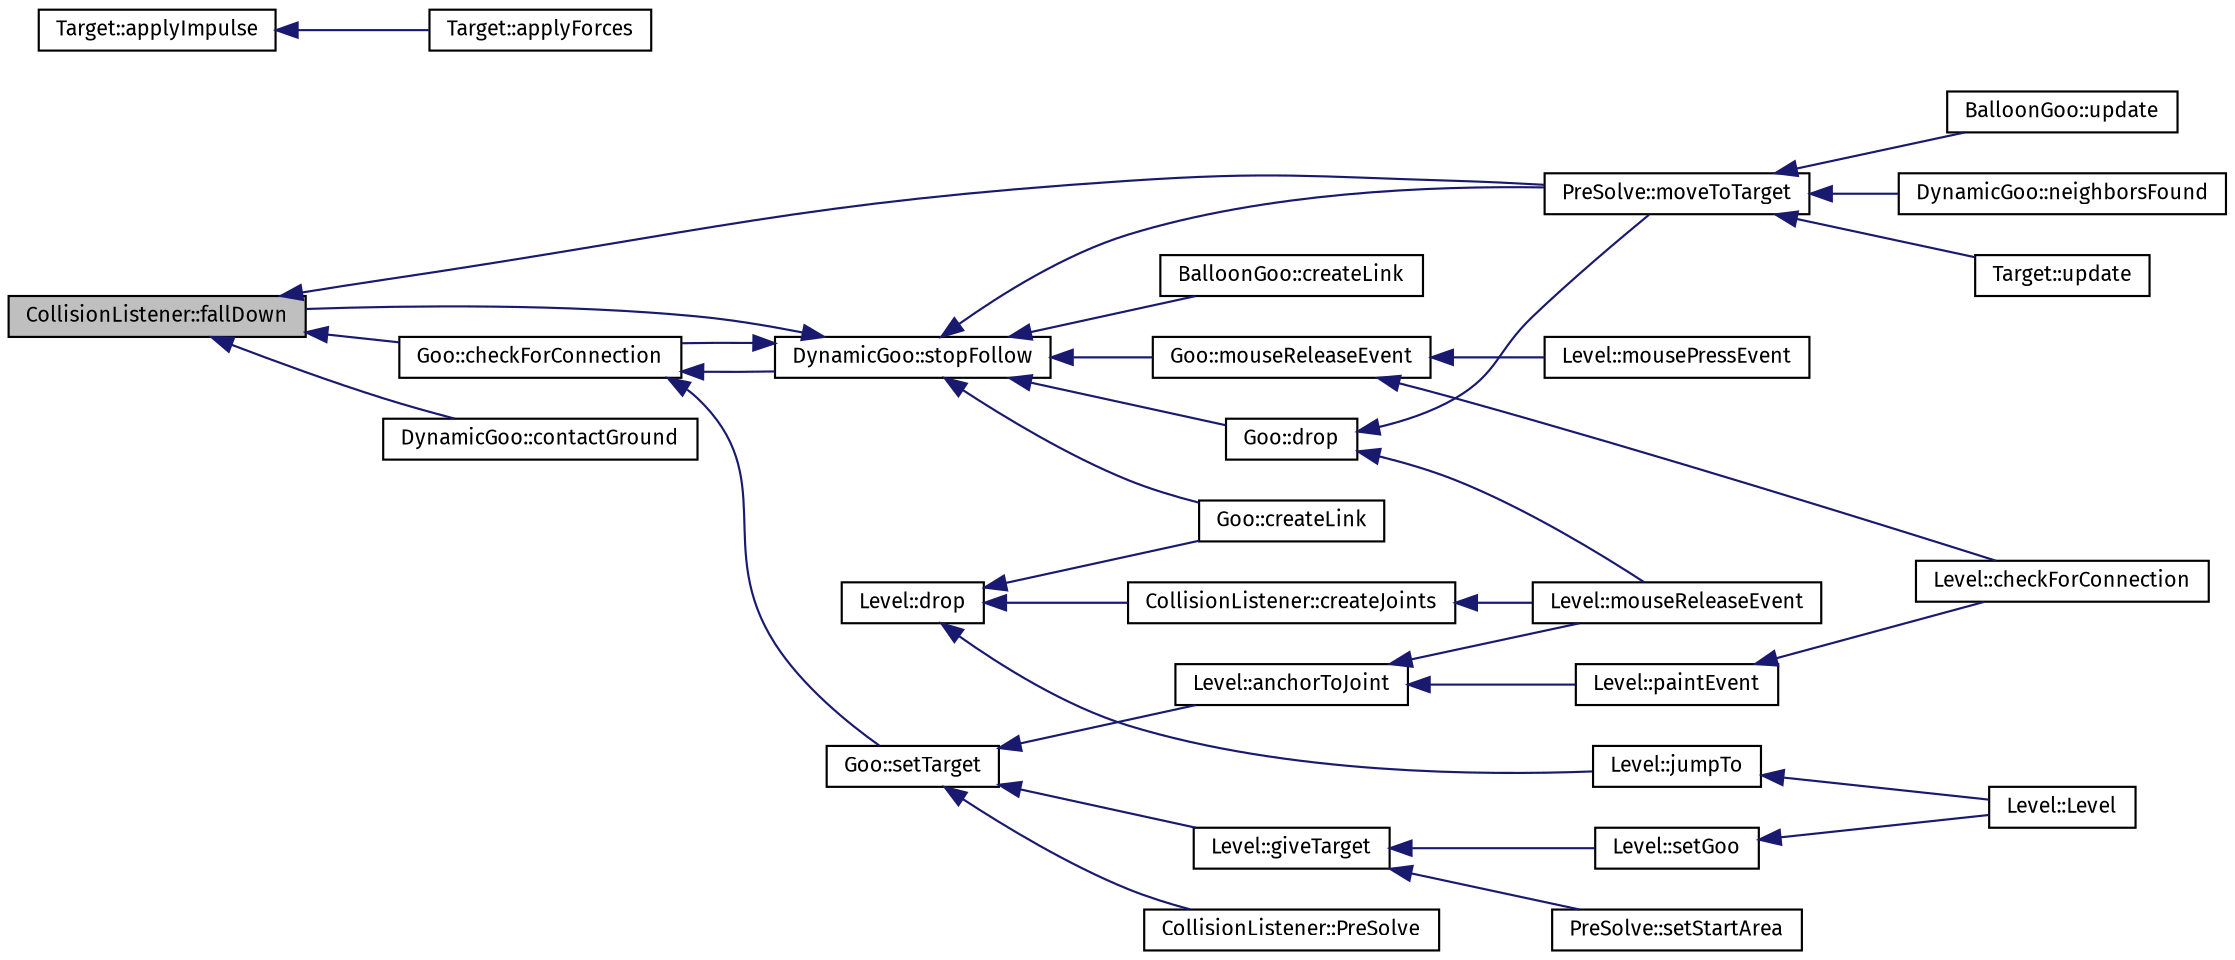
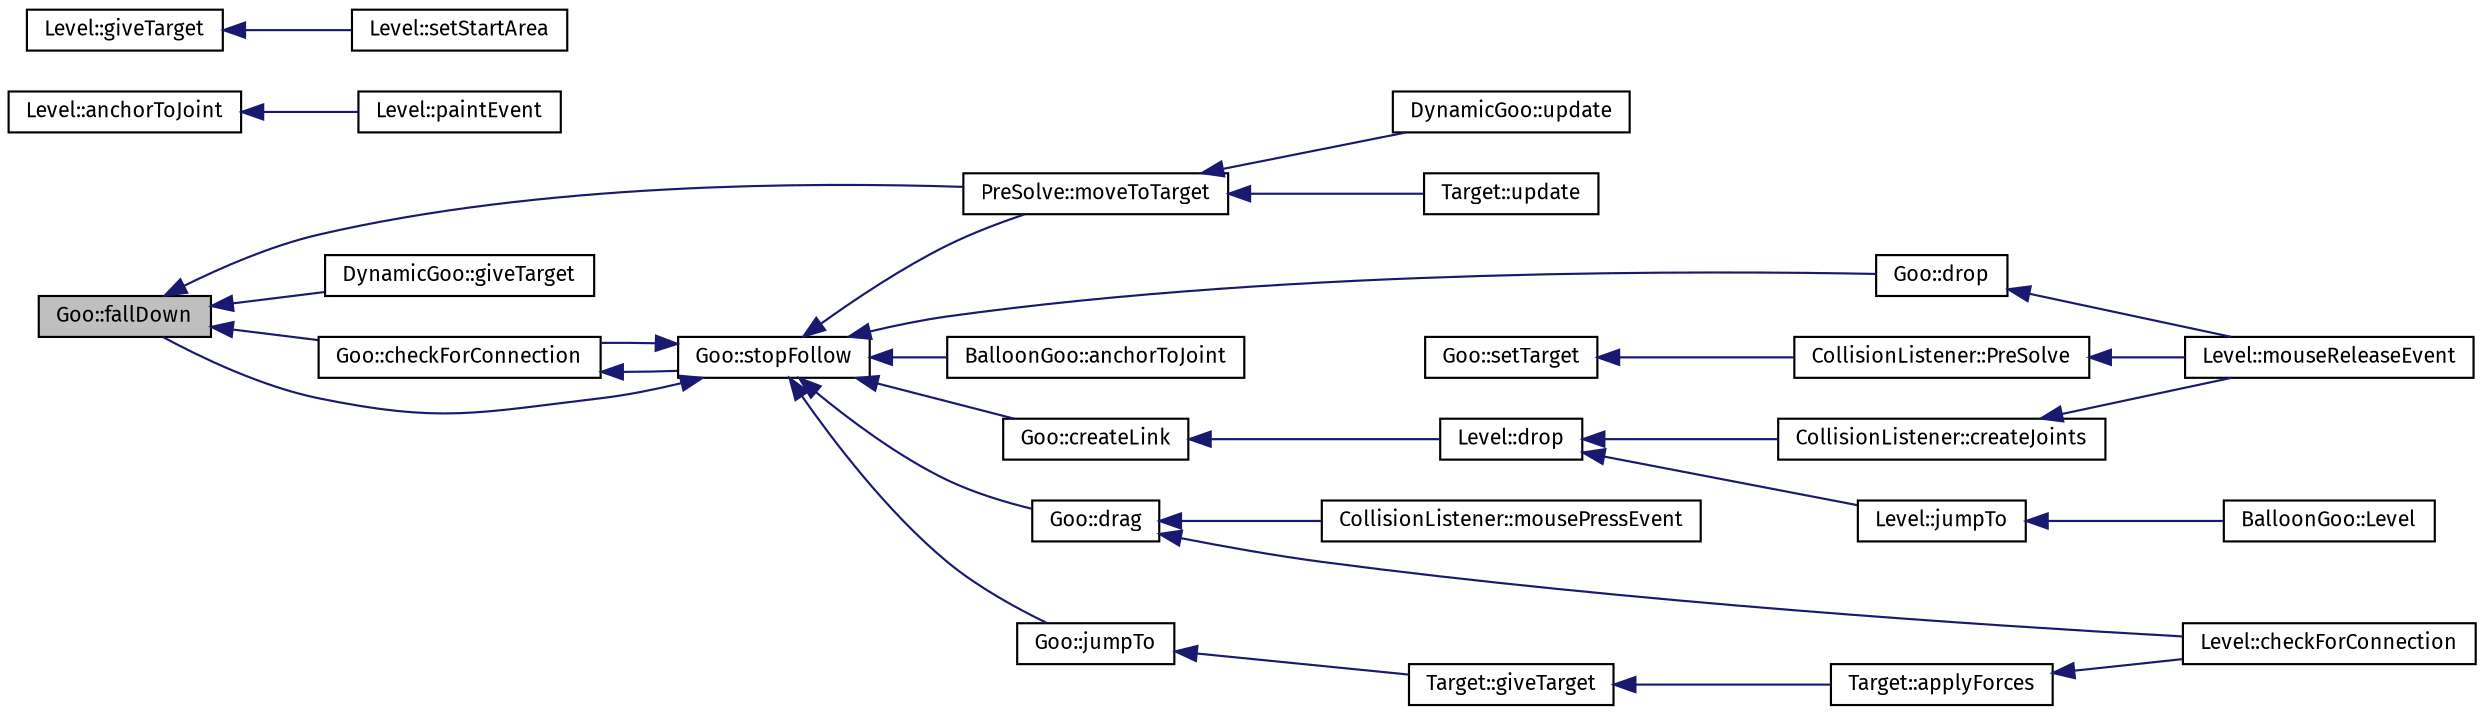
node "Target::applyImpulse": label "Target::applyImpulse" -> "Target::giveTarget"
node "BalloonGoo::update": label "BalloonGoo::update" -> "DynamicGoo::update"
node "DynamicGoo::neighborsFound": removed
node "BalloonGoo::createLink": label "BalloonGoo::createLink" -> "BalloonGoo::anchorToJoint"
node "CollisionListener::fallDown": label "CollisionListener::fallDown" -> "Goo::fallDown"
edge "PreSolve::moveToTarget" -> "Goo::drop": removed
node "DynamicGoo::stopFollow": label "DynamicGoo::stopFollow" -> "Goo::stopFollow"
node "Goo::mouseReleaseEvent": label "Goo::mouseReleaseEvent" -> "Goo::drag"
node "Level::mousePressEvent": label "Level::mousePressEvent" -> "CollisionListener::mousePressEvent"
node "DynamicGoo::contactGround": label "DynamicGoo::contactGround" -> "DynamicGoo::giveTarget"
edge "Goo::createLink" -> "Level::drop": reversed
edge "Goo::setTarget" -> "Goo::checkForConnection": removed
edge "Level::checkForConnection" -> "Level::paintEvent": now "Level::checkForConnection" -> "Target::applyForces"
edge "Level::mouseReleaseEvent" -> "Level::anchorToJoint": now "Level::mouseReleaseEvent" -> "CollisionListener::PreSolve"
node "Goo::jumpTo": added
edge "Level::anchorToJoint" -> "Goo::setTarget": removed
node "Level::Level": label "Level::Level" -> "BalloonGoo::Level"
edge "Level::giveTarget" -> "Goo::setTarget": removed
node "Level::setGoo": removed
node "PreSolve::setStartArea": label "PreSolve::setStartArea" -> "Level::setStartArea"
